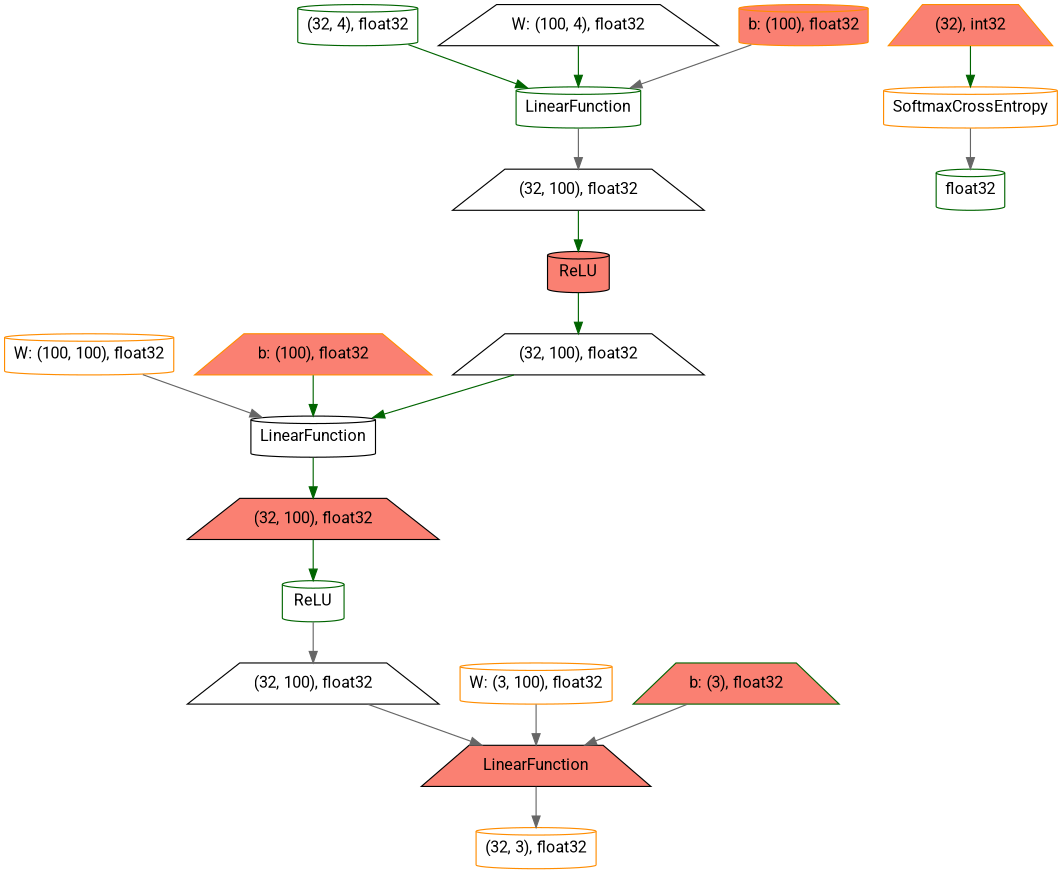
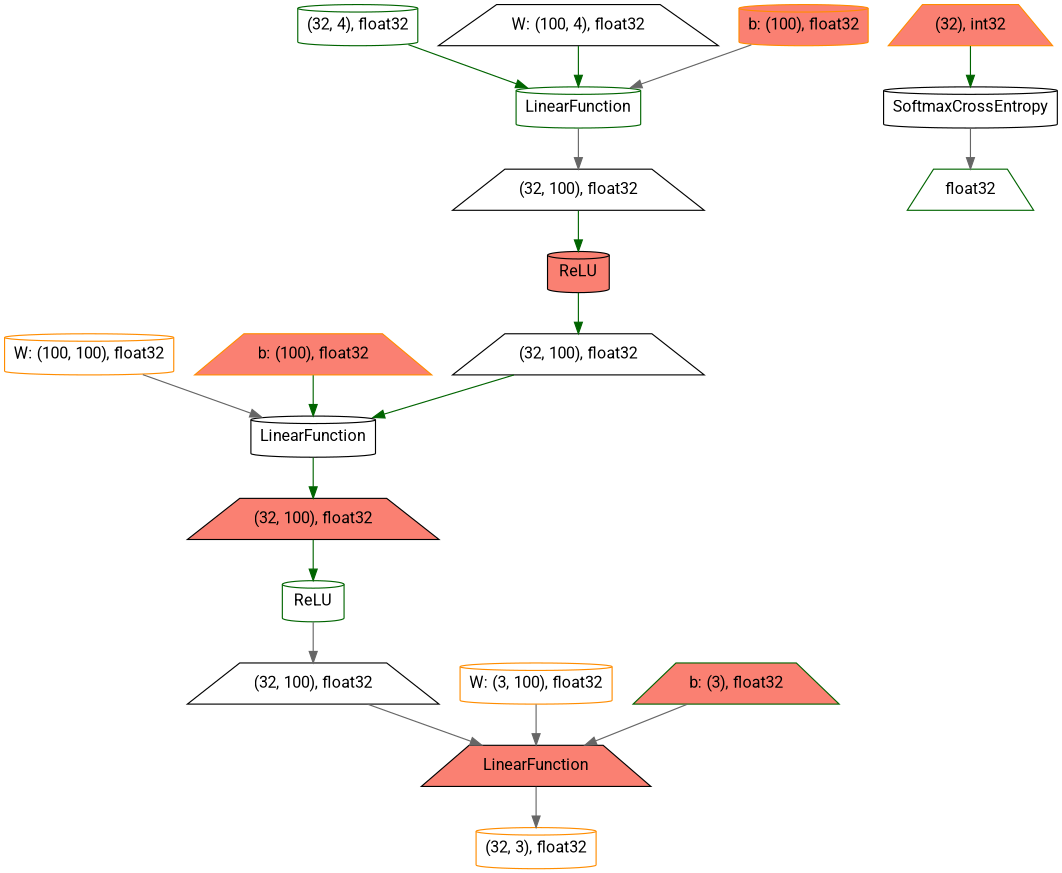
node "SoftmaxCrossEntropy": color darkorange -> black
node "float32": shape cylinder -> trapezium
